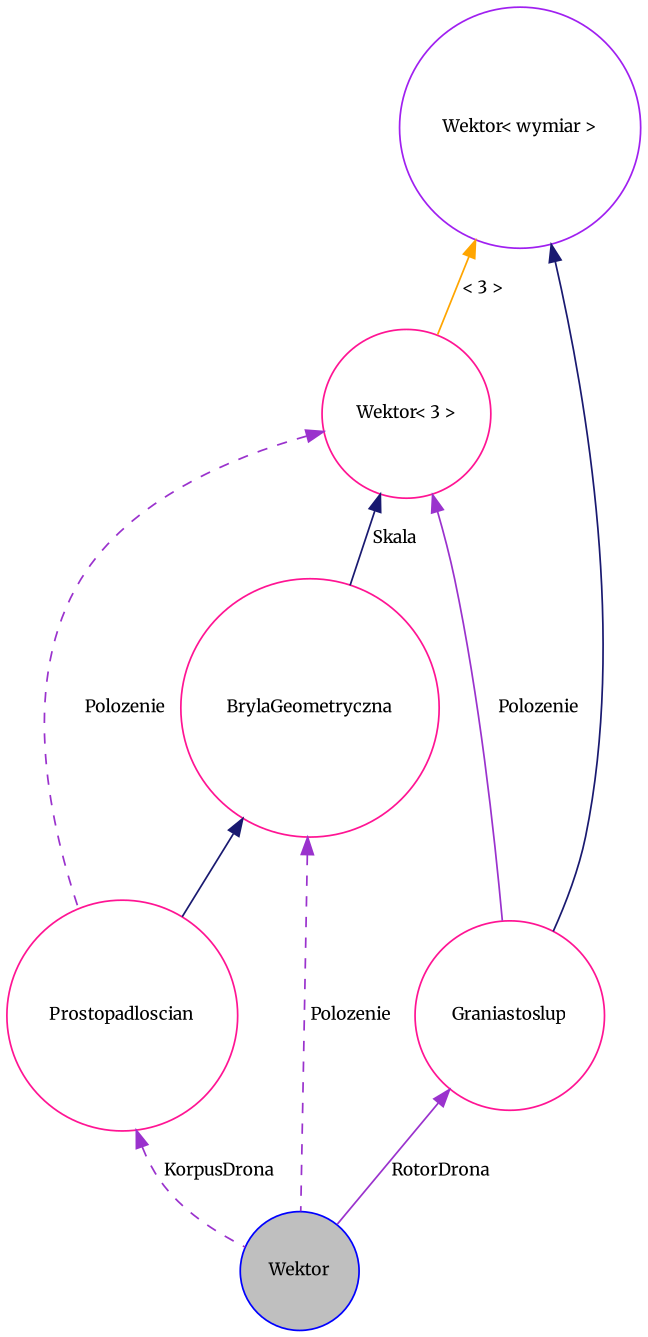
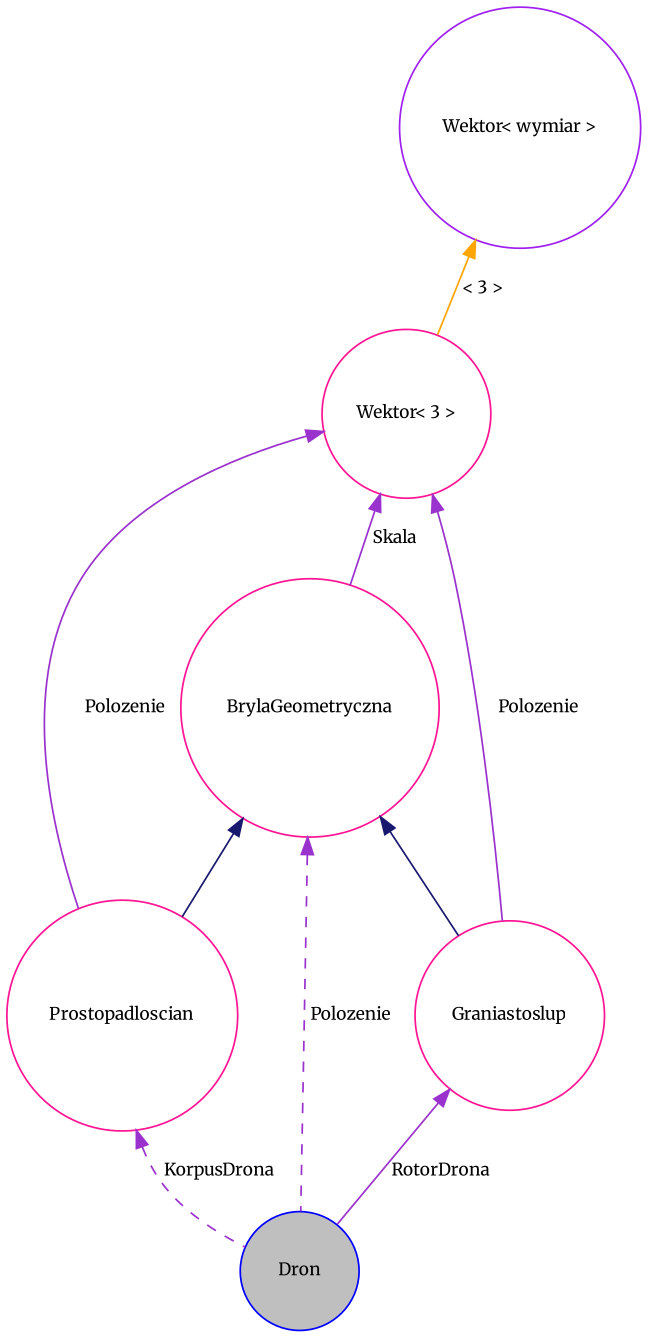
edge "BrylaGeometryczna" -> "Wektor< 3 >": color midnightblue -> darkorchid3
edge "Graniastoslup" -> "Wektor< wymiar >": now "Graniastoslup" -> "BrylaGeometryczna"
edge "Prostopadloscian" -> "Wektor< 3 >": style dashed -> solid
node "Wektor": label "Wektor" -> "Dron"
